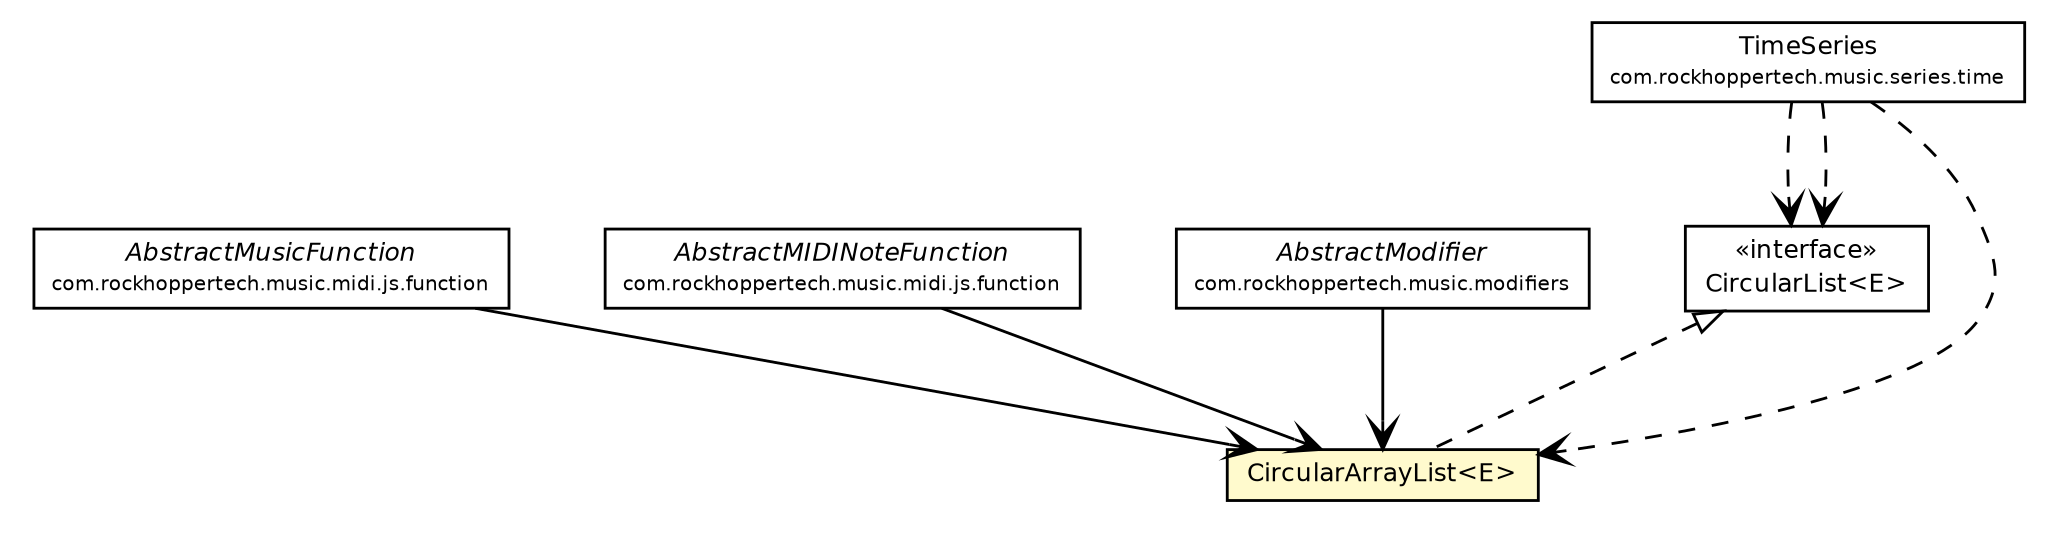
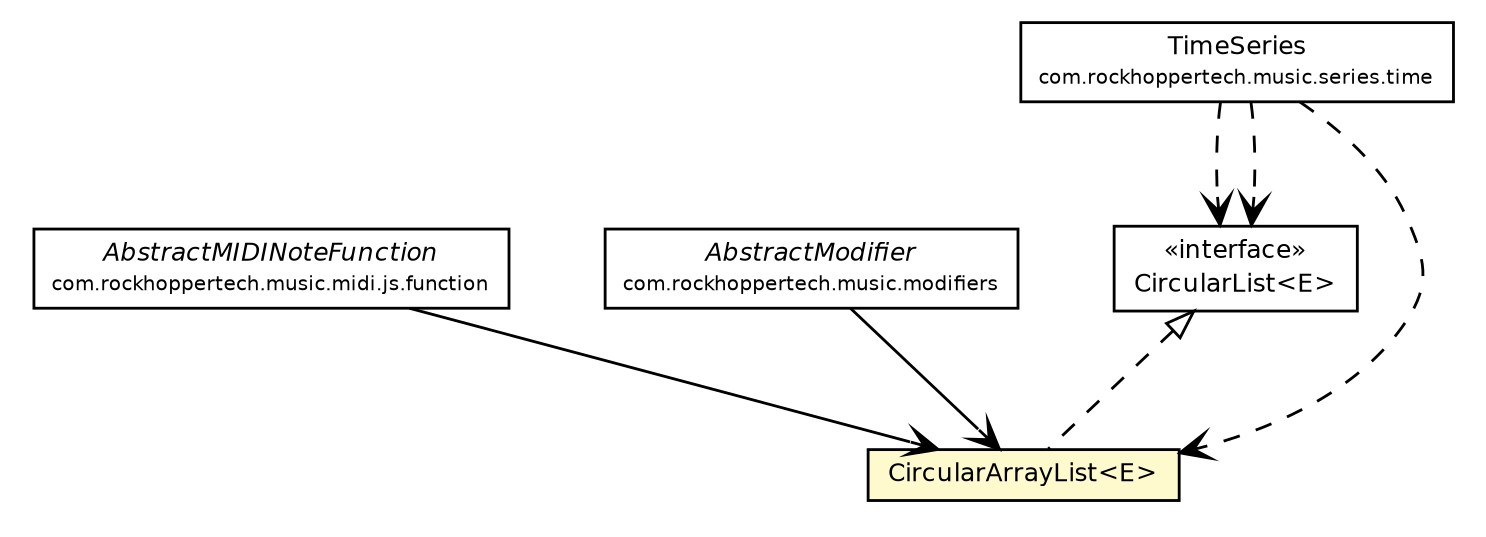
node "AbstractMusicFunction": removed
